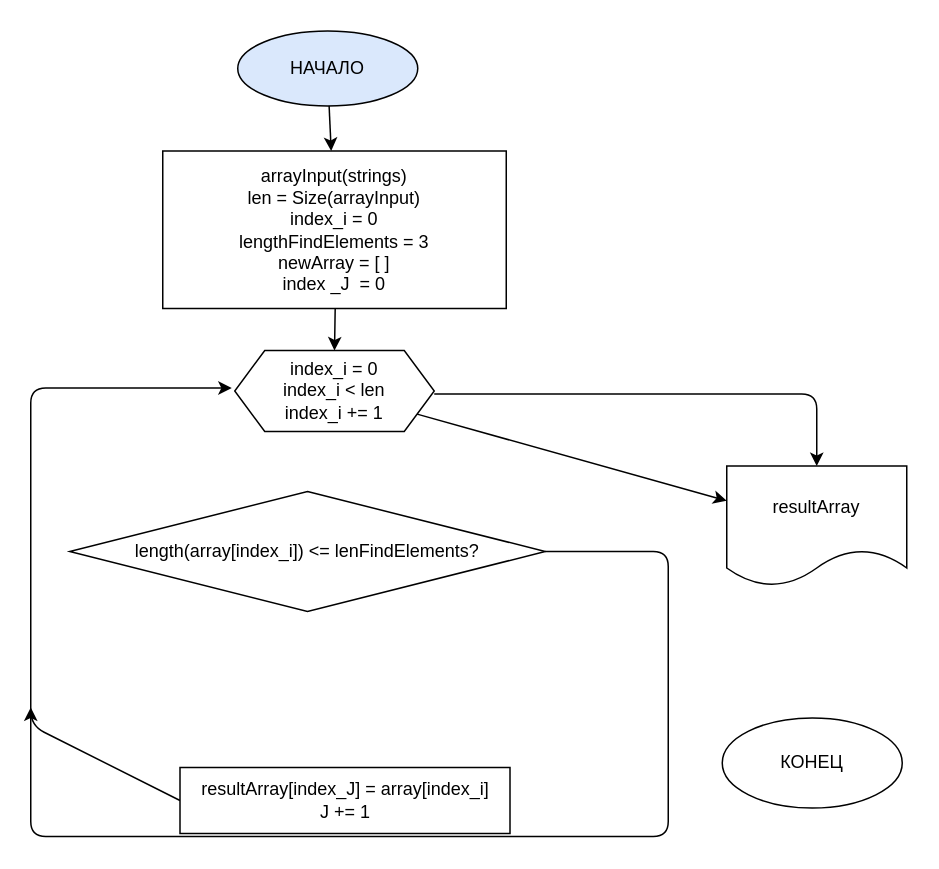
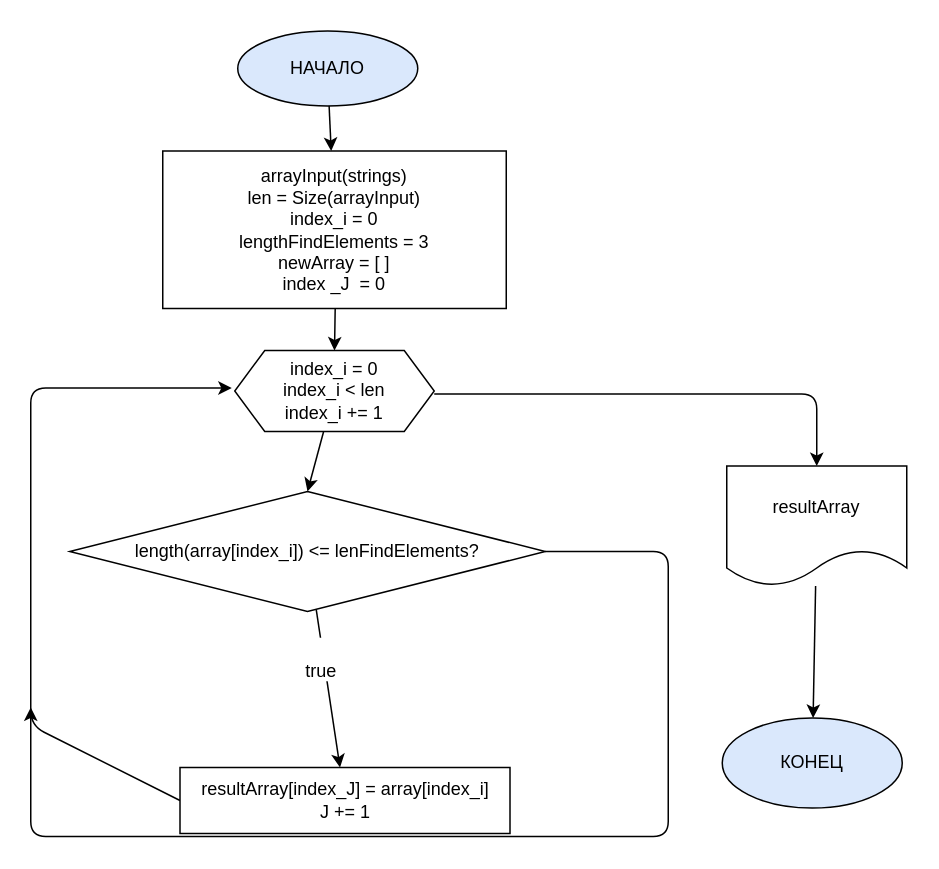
edge "index_i = 0 index_i < len index_i += 1" -> "resultArray": now "index_i = 0 index_i < len index_i += 1" -> "length(array[index_i]) <= lenFindElements?"
edge "resultArray" -> "КОНЕЦ": added
edge "length(array[index_i]) <= lenFindElements?" -> "resultArray[index_J] = array[index_i] J += 1": added, label "true"
node "КОНЕЦ": fillcolor #ffffff -> #dae8fc
